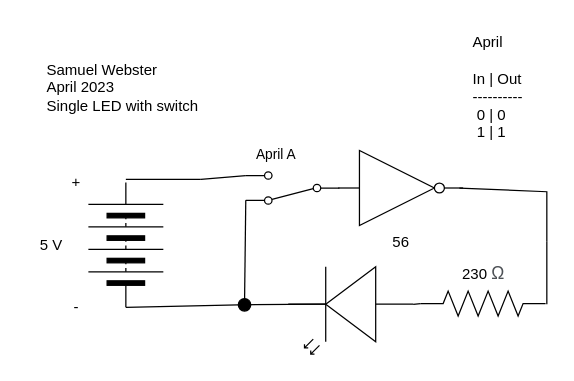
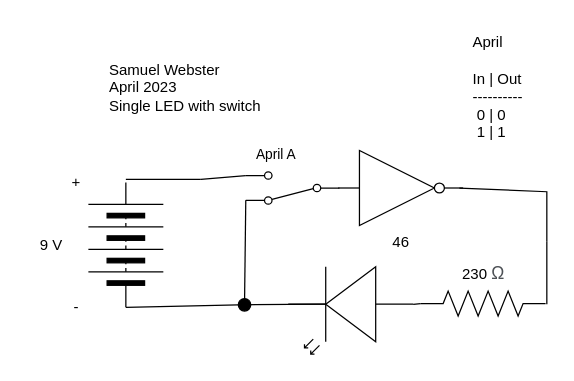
node "Samuel Webster April 2023 Single LED with switch": moved (132, 88) -> (194, 88)
node "56": label "56" -> "46"
node "5 V": label "5 V" -> "9 V"
